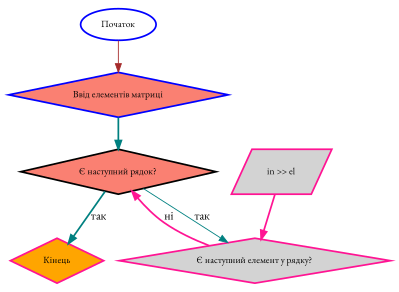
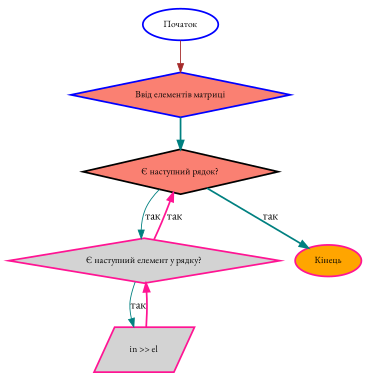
edge "Є наступний елемент у рядку?" -> "Є наступний рядок?": label "ні" -> "так"
node "Кінець": shape diamond -> ellipse
edge "Є наступний елемент у рядку?" -> "in >> el": added, label "так"
